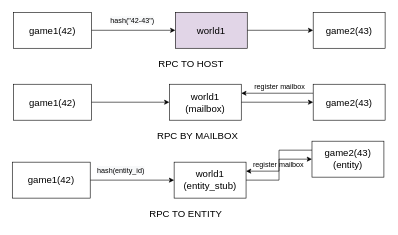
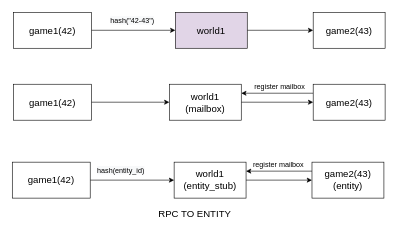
node "RPC TO HOST": removed
node "RPC BY MAILBOX": removed
node "game2(43) (entity)": moved (348, 159) -> (348, 180)
node "RPC TO ENTITY": moved (189, 213) -> (198, 213)
